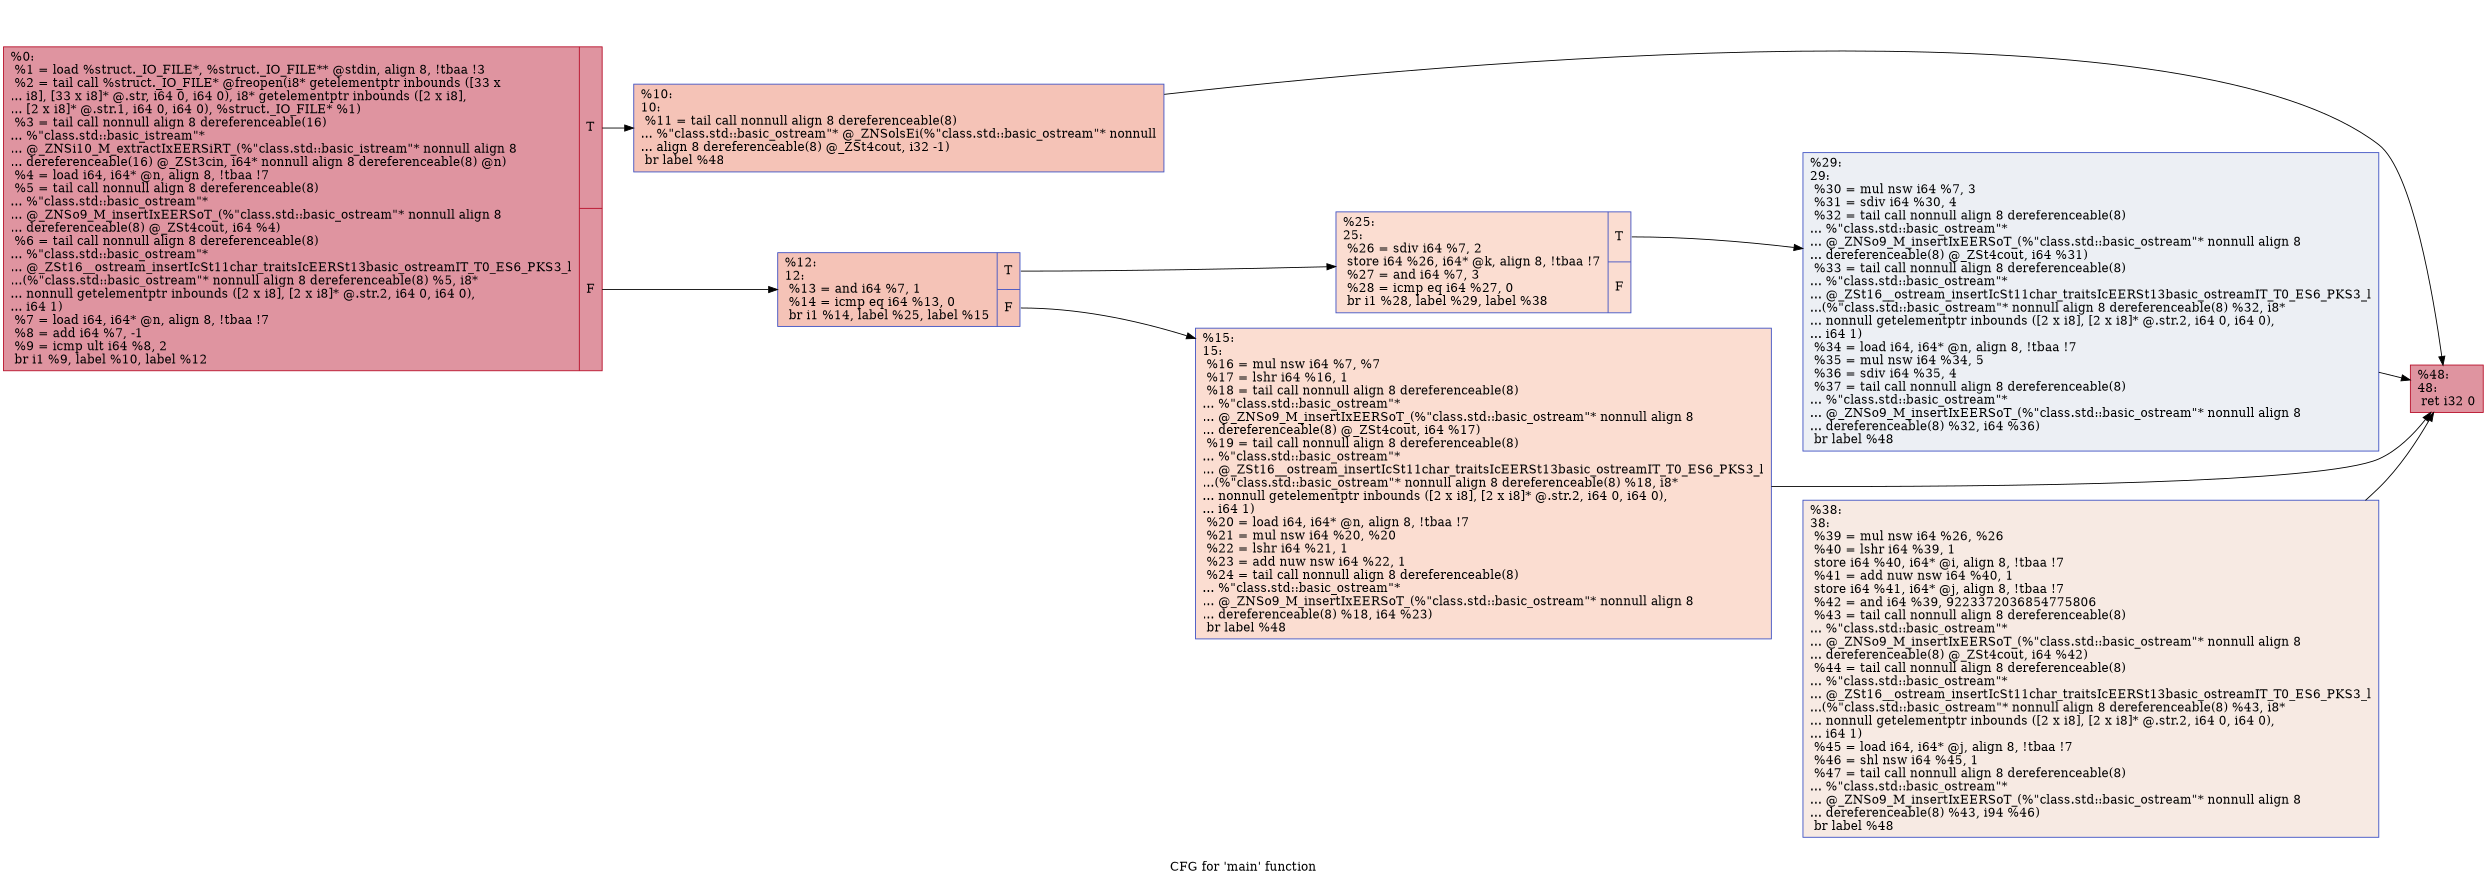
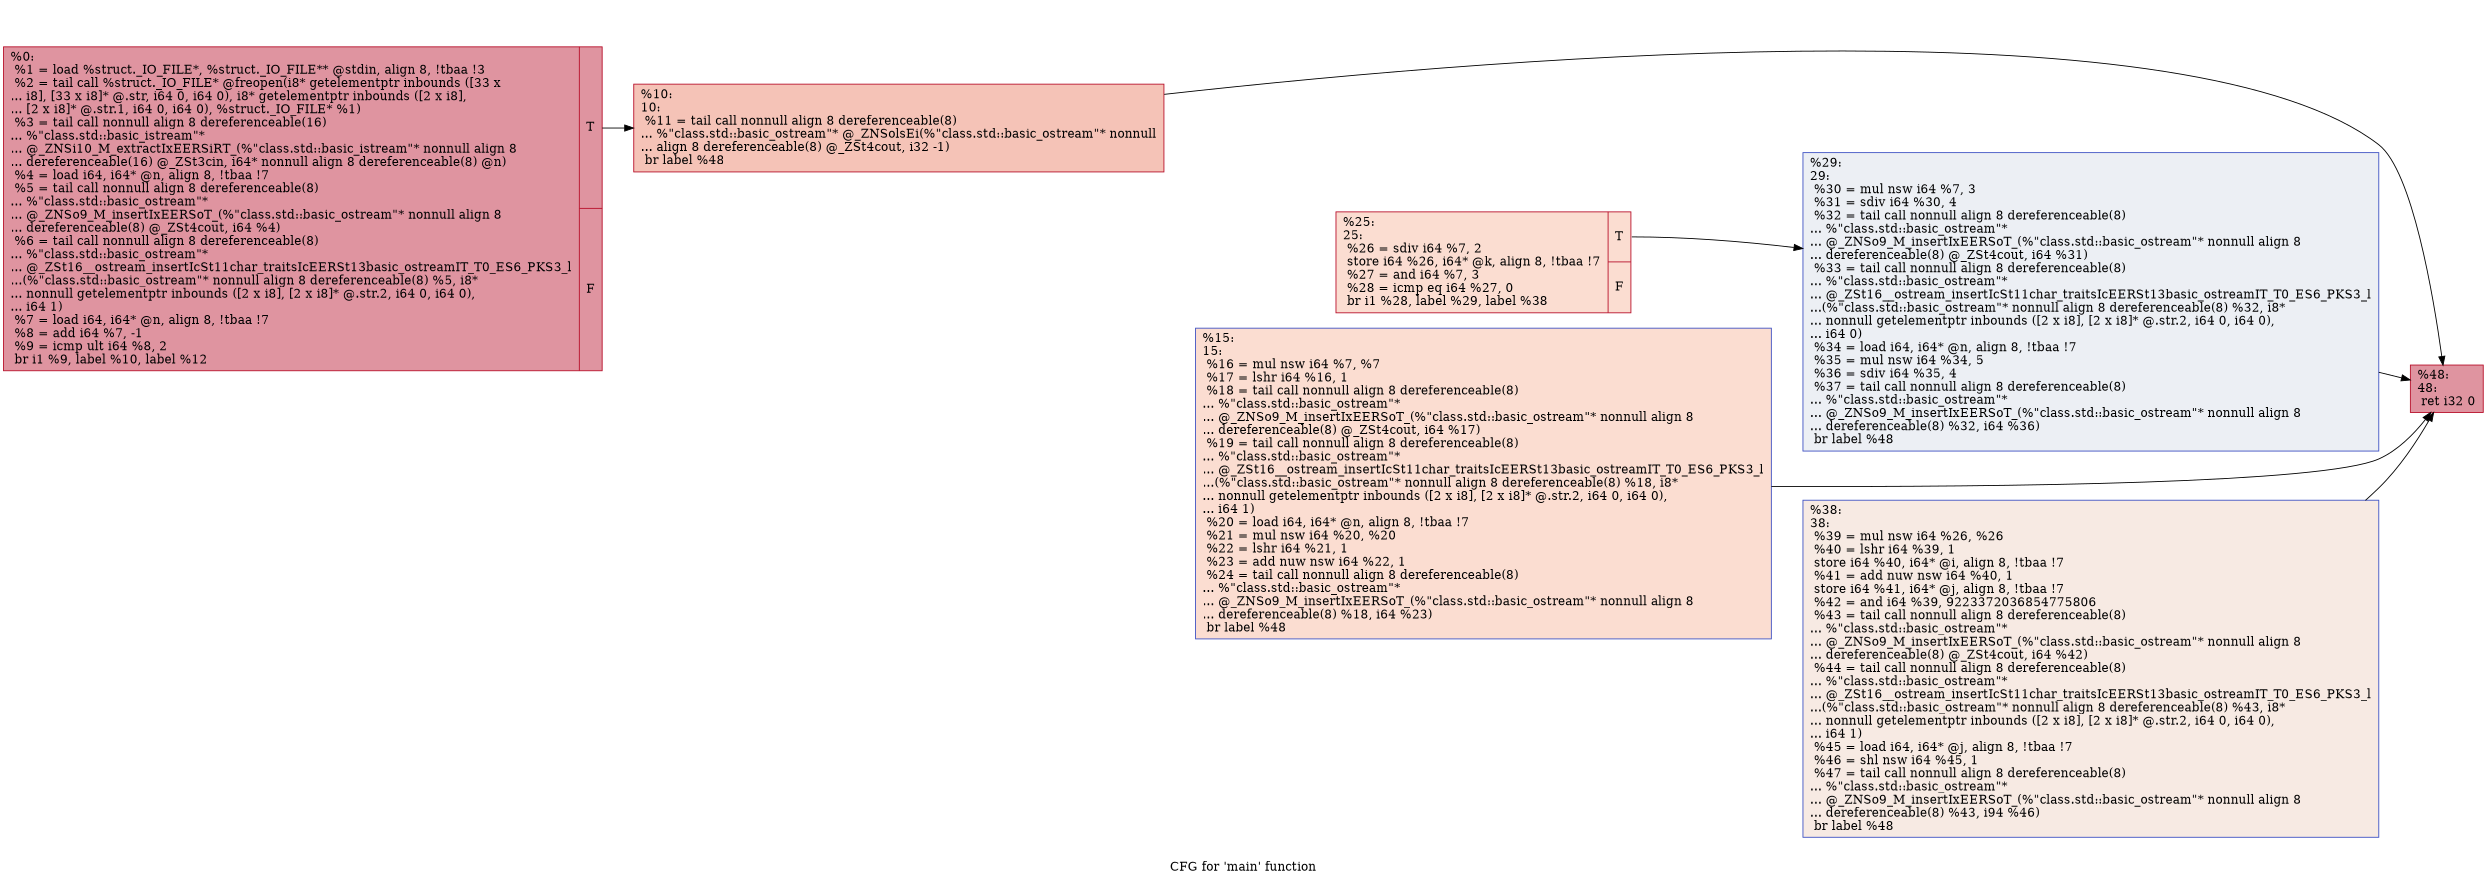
node "%10:": color #3d50c3ff -> #b70d28ff
node "%25:": color #3d50c3ff -> #b70d28ff
node "%12:": removed
node "%29:": text "... i64 1)" -> "... i64 0)"
